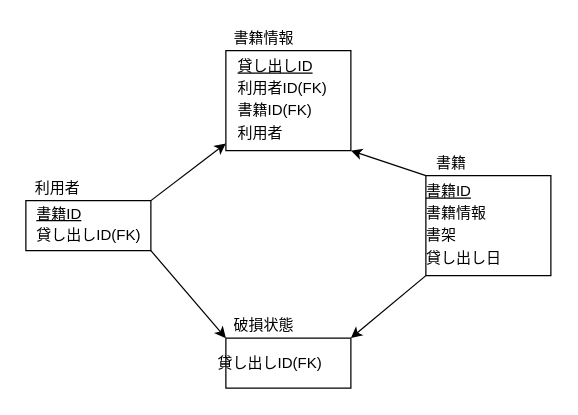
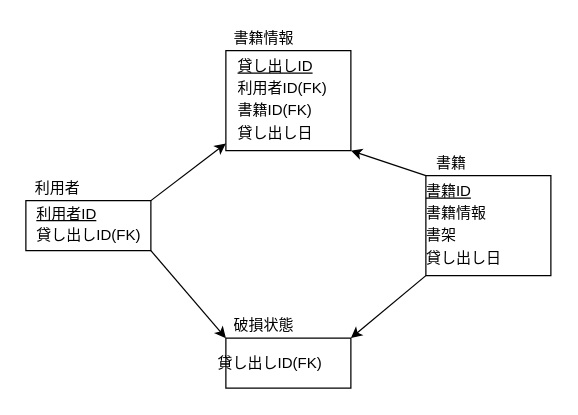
node "貸し出しID 利用者ID(FK) 書籍ID(FK) 利用者": label "貸し出しID 利用者ID(FK) 書籍ID(FK) 利用者" -> "貸し出しID 利用者ID(FK) 書籍ID(FK) 貸し出し日"
node "書籍ID 貸し出しID(FK)": label "書籍ID 貸し出しID(FK)" -> "利用者ID 貸し出しID(FK)"
